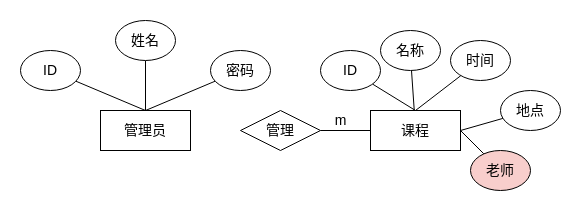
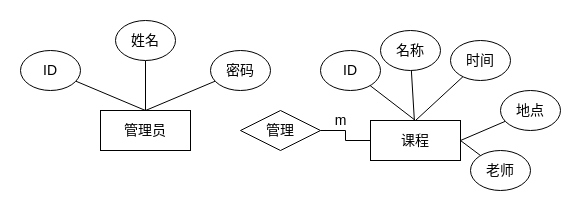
node "课程": moved (416, 131) -> (416, 141)
node "老师": fillcolor #f8cecc -> #ffffff
